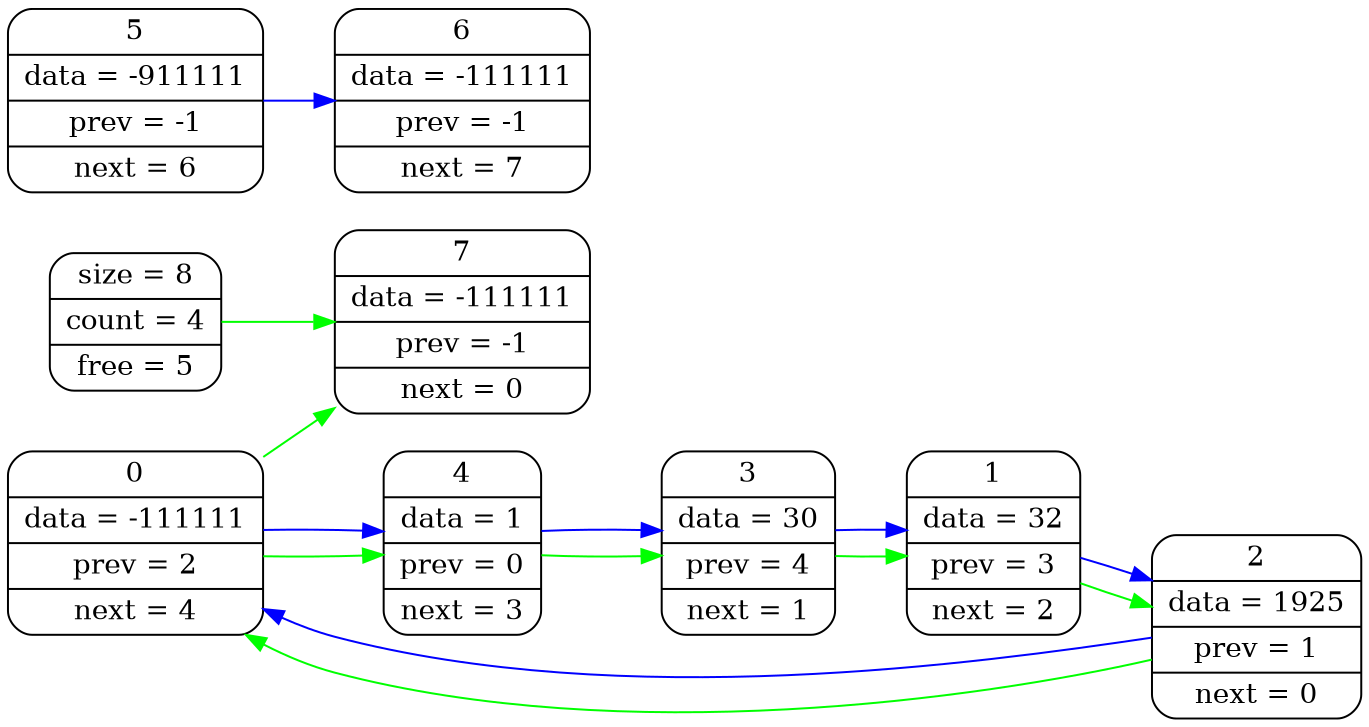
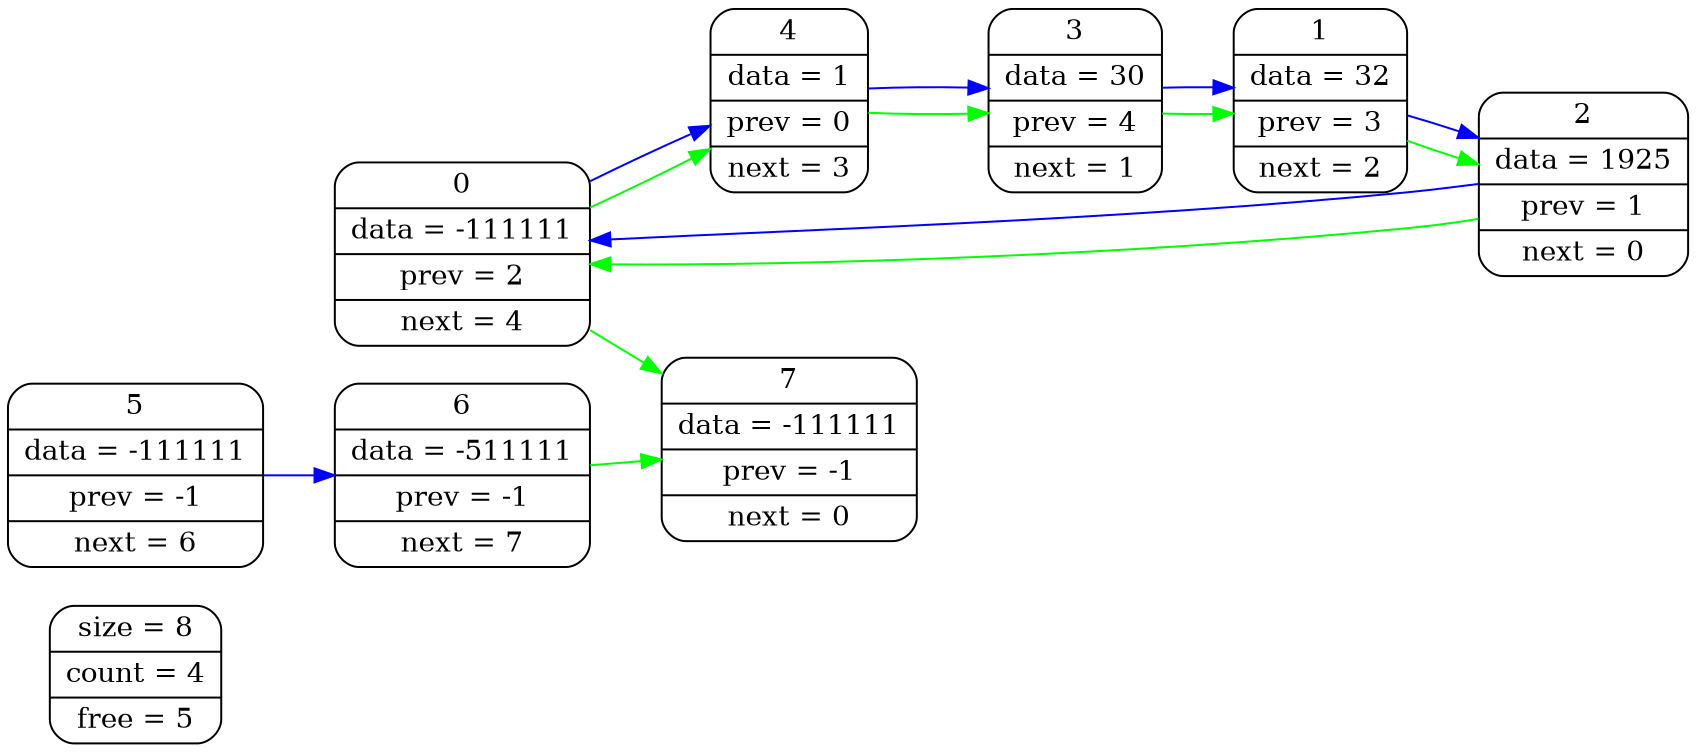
node "5": text "data = -911111" -> "data = -111111"
node "6": text "data = -111111" -> "data = -511111"
edge "size = 8" -> "7": now "6" -> "7"
